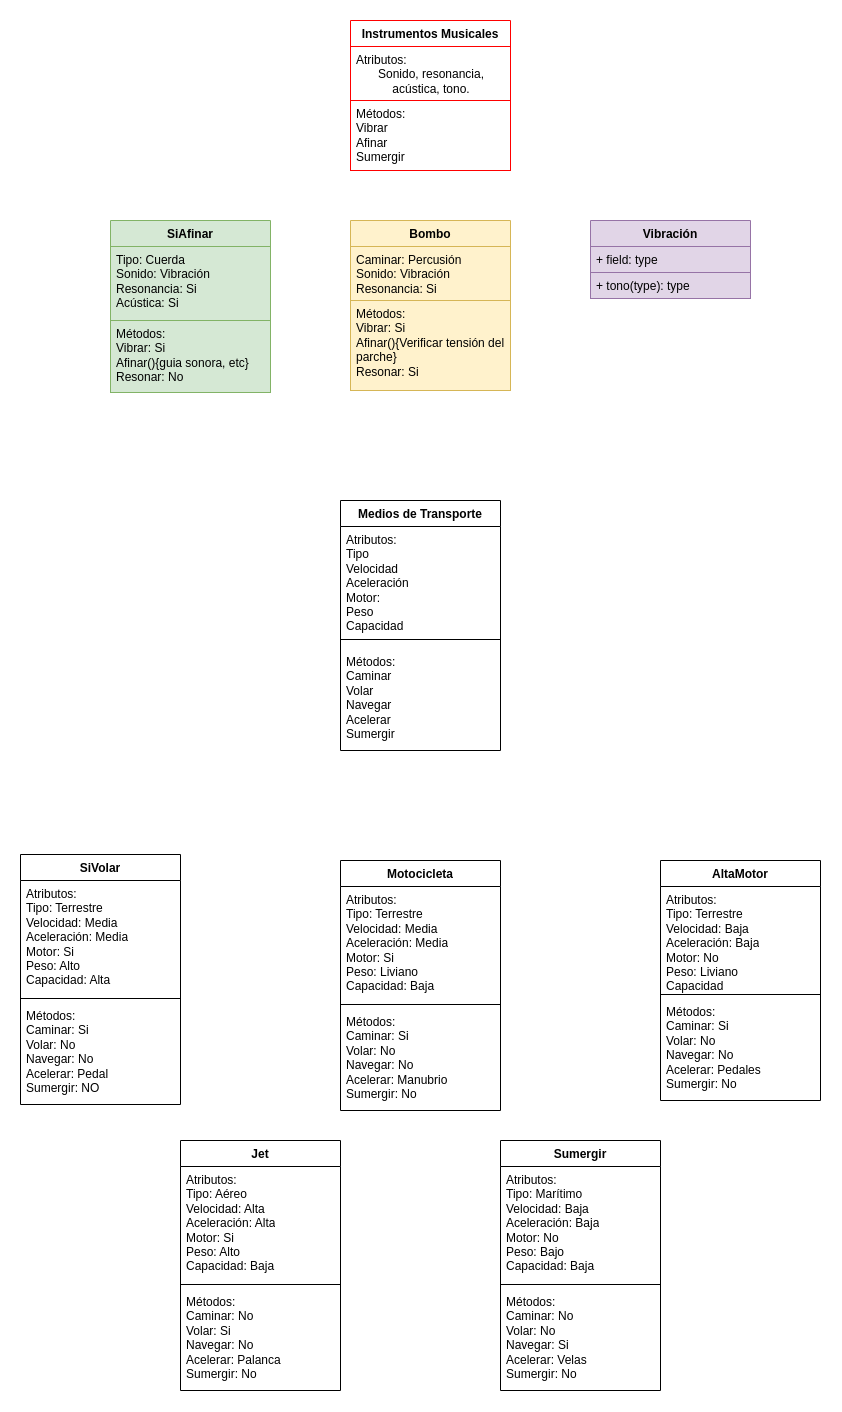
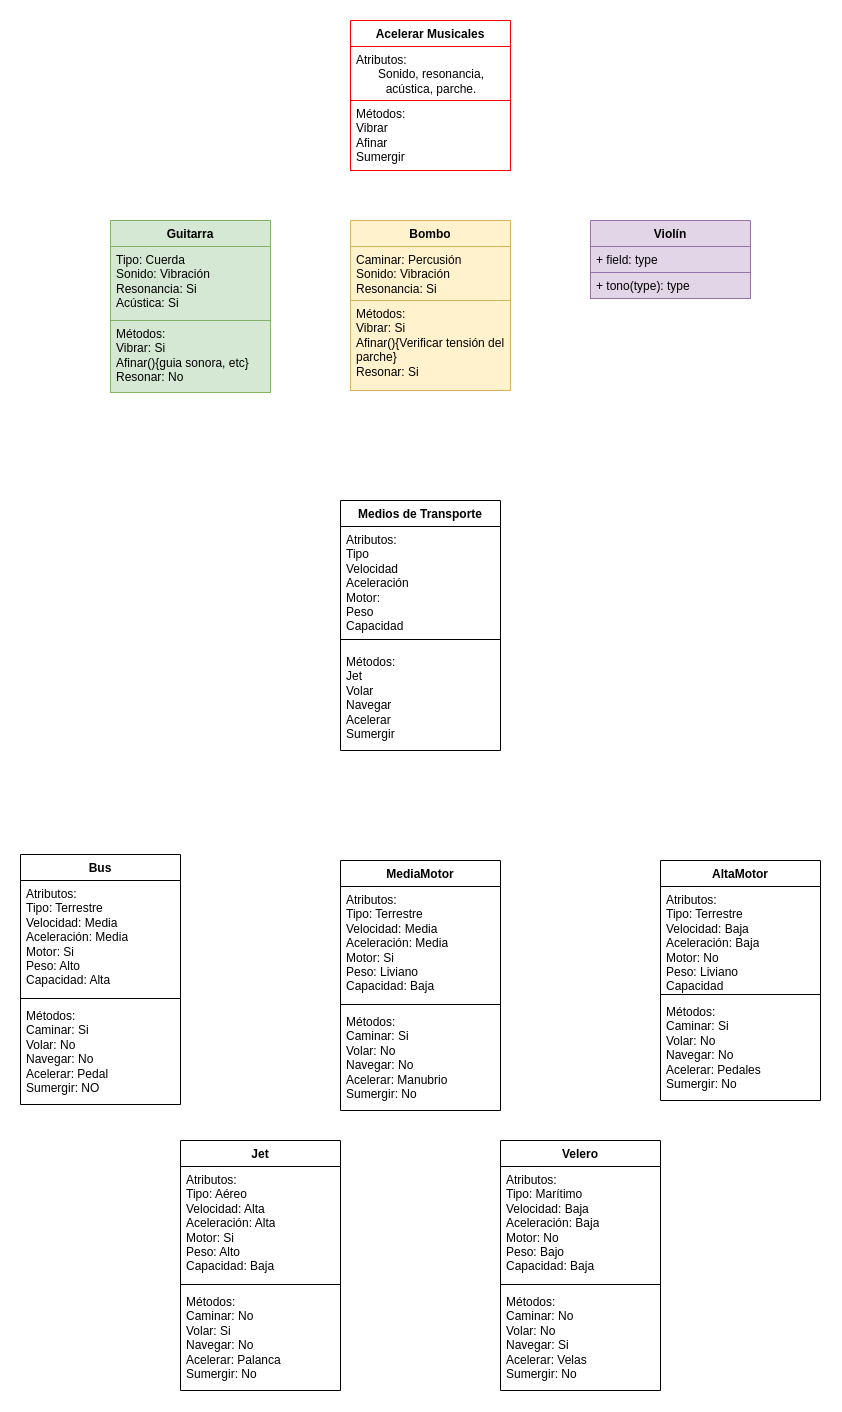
node "Instrumentos Musicales": label "Instrumentos Musicales" -> "Acelerar Musicales"
node "Atributos: Sonido, resonancia, acústica, tono.": label "Atributos: Sonido, resonancia, acústica, tono." -> "Atributos: Sonido, resonancia, acústica, parche."
node "SiAfinar": label "SiAfinar" -> "Guitarra"
node "Vibración": label "Vibración" -> "Violín"
node "Métodos: Caminar Volar Navegar Acelerar Sumergir": label "Métodos: Caminar Volar Navegar Acelerar Sumergir" -> "Métodos: Jet Volar Navegar Acelerar Sumergir"
node "SiVolar": label "SiVolar" -> "Bus"
node "Motocicleta": label "Motocicleta" -> "MediaMotor"
node "Sumergir": label "Sumergir" -> "Velero"
